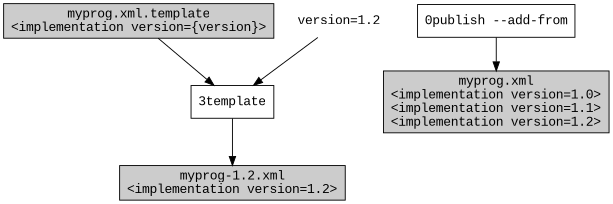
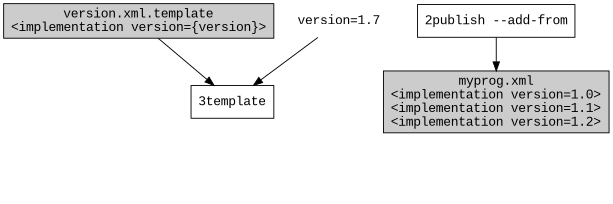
node "myprog.xml.template <implementation version={version}>": label "myprog.xml.template <implementation version={version}>" -> "version.xml.template <implementation version={version}>"
node "version=1.2": label "version=1.2" -> "version=1.7"
node "0publish --add-from": label "0publish --add-from" -> "2publish --add-from"
node "myprog-1.2.xml <implementation version=1.2>": removed
